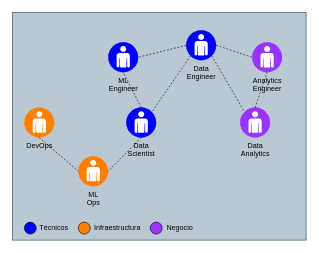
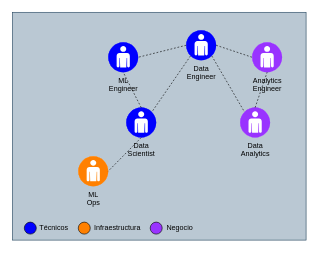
node "DevOps": removed
edge "DevOps" -- "ML Ops": removed
